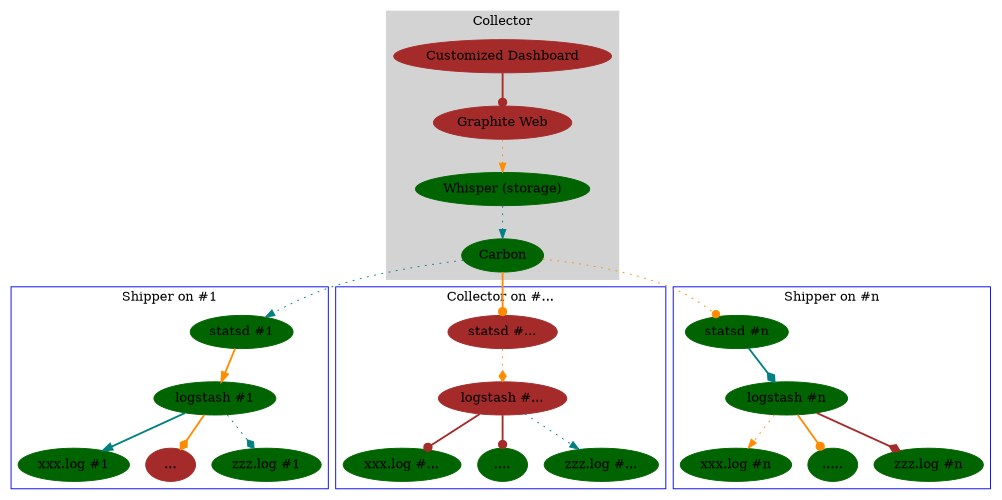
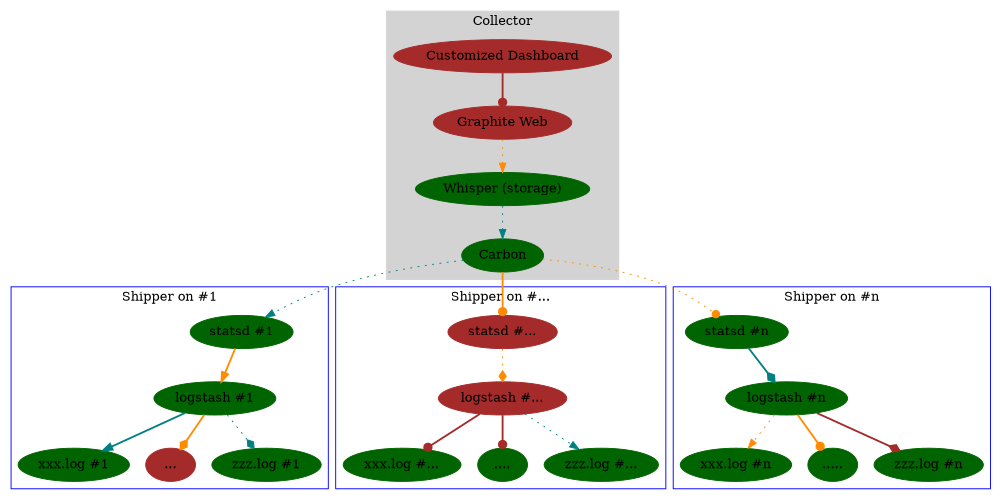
cluster "Collector on #...": label "Collector on #..." -> "Shipper on #..."
